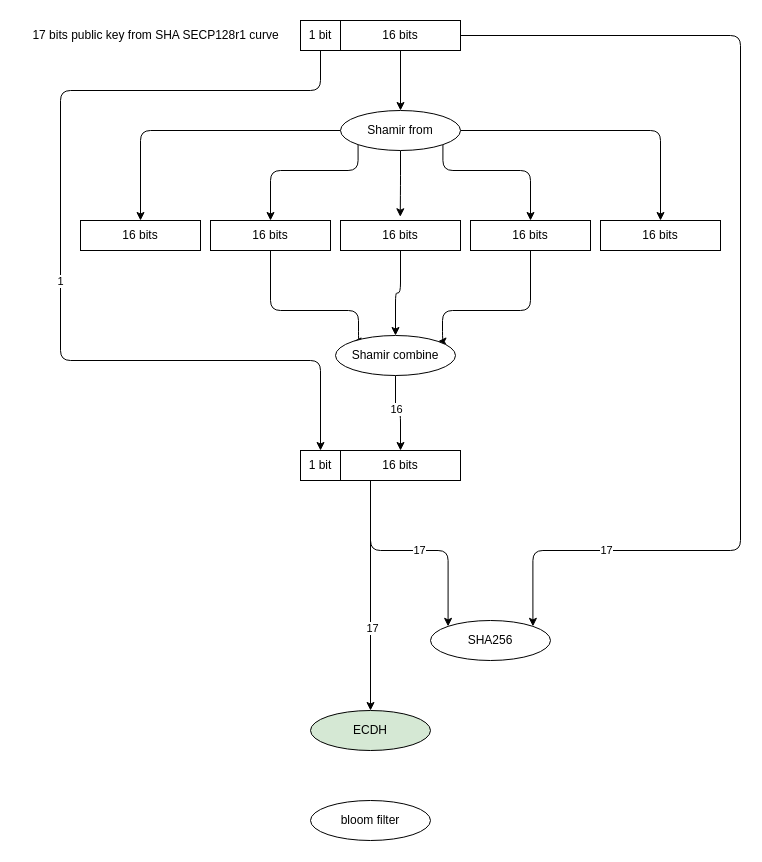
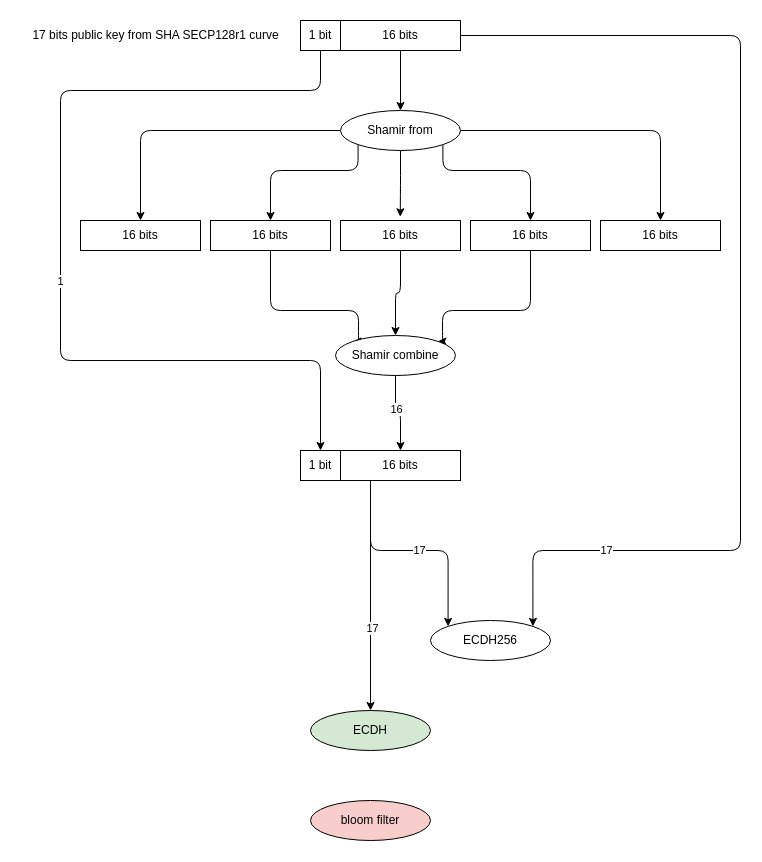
node "SHA256": label "SHA256" -> "ECDH256"
node "bloom filter": fillcolor #ffffff -> #f8cecc
